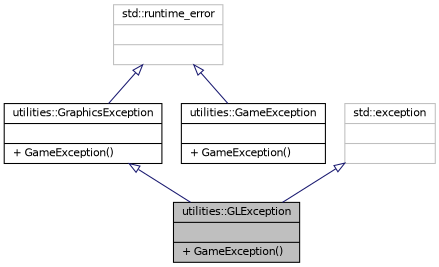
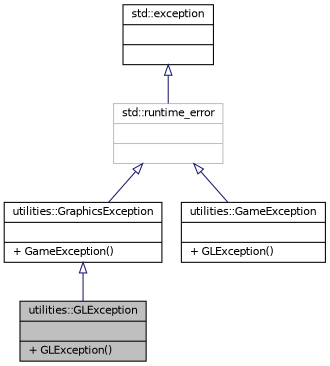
node "std::exception": color grey75 -> black
node "utilities::GameException": text "+ GameException()" -> "+ GLException()"
edge "utilities::GLException" -> "std::exception": now "std::runtime_error" -> "std::exception"
node "utilities::GLException": text "+ GameException()" -> "+ GLException()"
